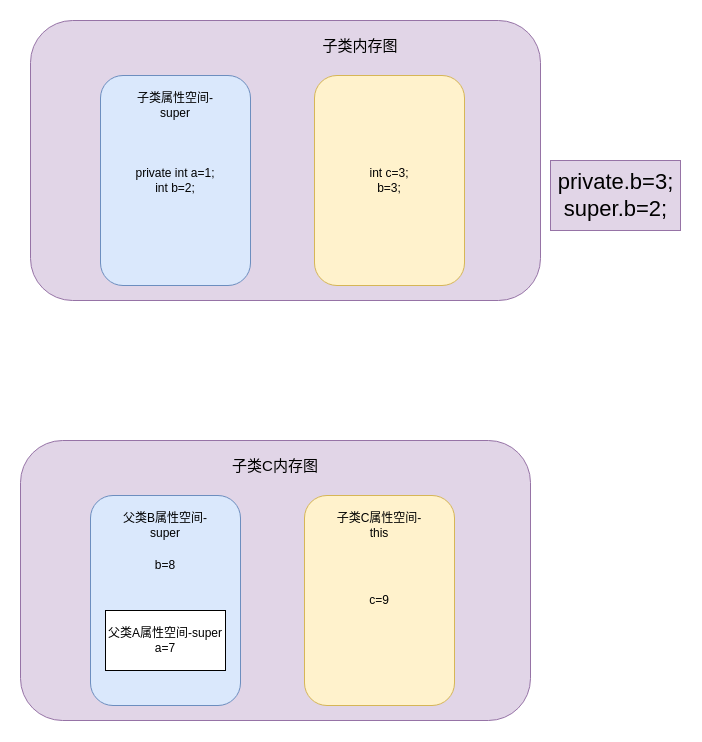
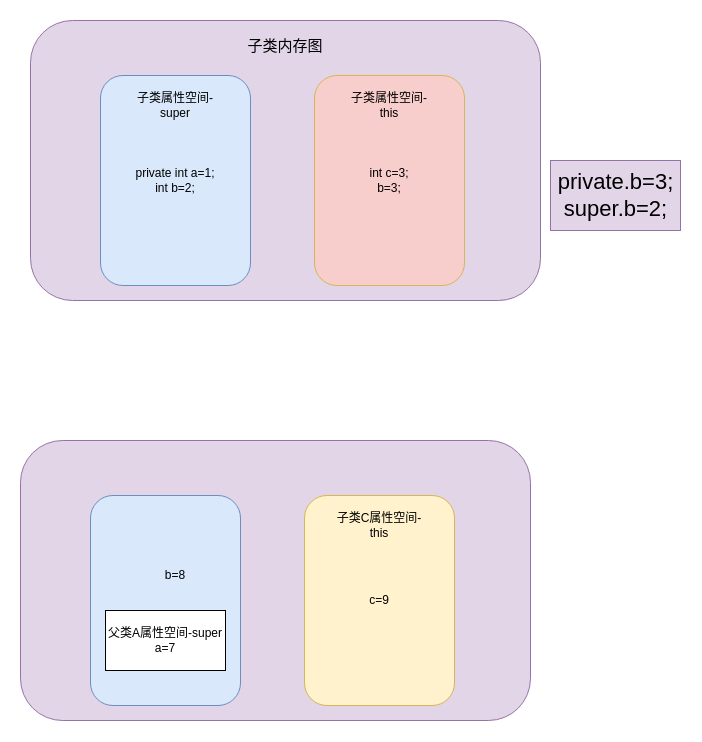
node "子类内存图": moved (361, 46) -> (286, 46)
node "子类属性空间-this": added
node "int c=3; b=3;": fillcolor #fff2cc -> #f8cecc
node "子类C内存图": removed
node "父类B属性空间-super": removed
node "b=8": moved (166, 566) -> (176, 576)
